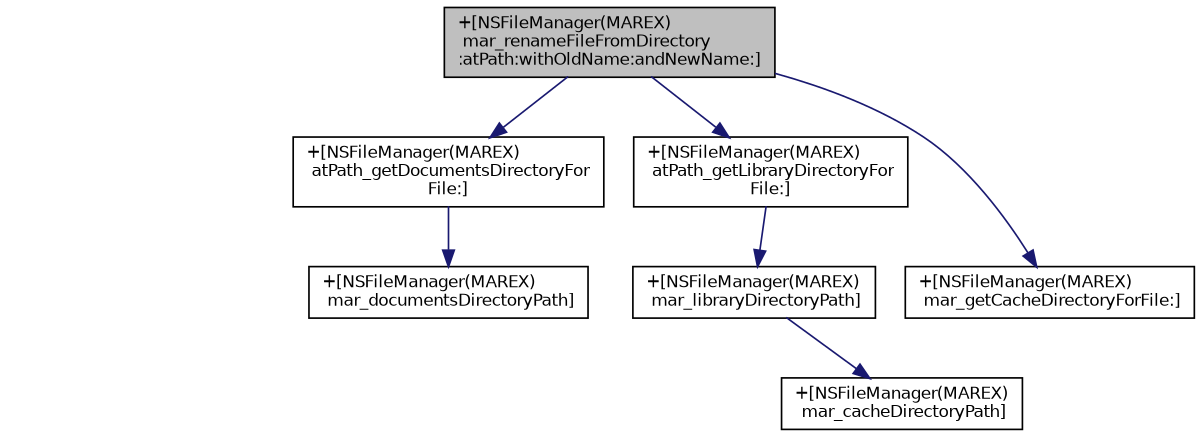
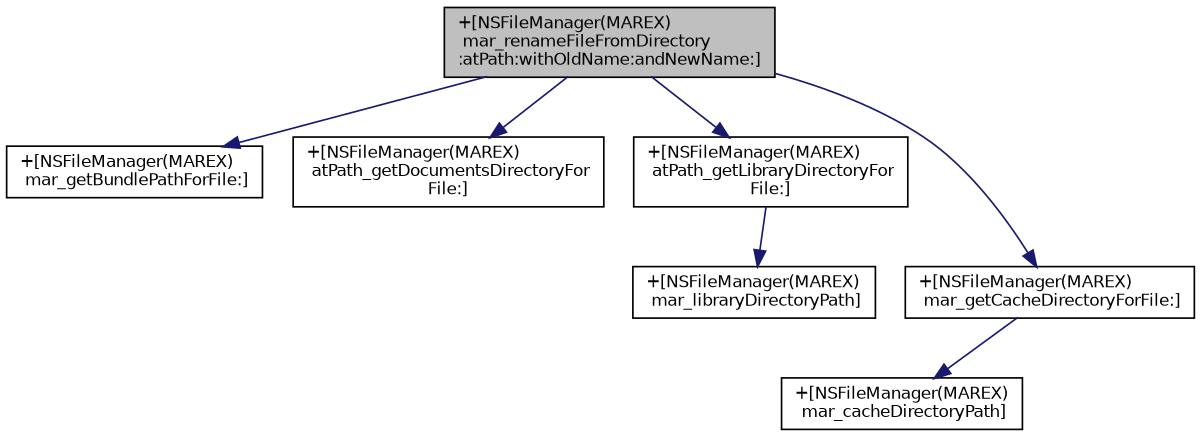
node "+[NSFileManager(MAREX) mar_getBundlePathForFile:]": added
node "+[NSFileManager(MAREX) mar_documentsDirectoryPath]": removed
edge "+[NSFileManager(MAREX) mar_libraryDirectoryPath]" -> "+[NSFileManager(MAREX) mar_cacheDirectoryPath]": now "+[NSFileManager(MAREX) mar_getCacheDirectoryForFile:]" -> "+[NSFileManager(MAREX) mar_cacheDirectoryPath]"
